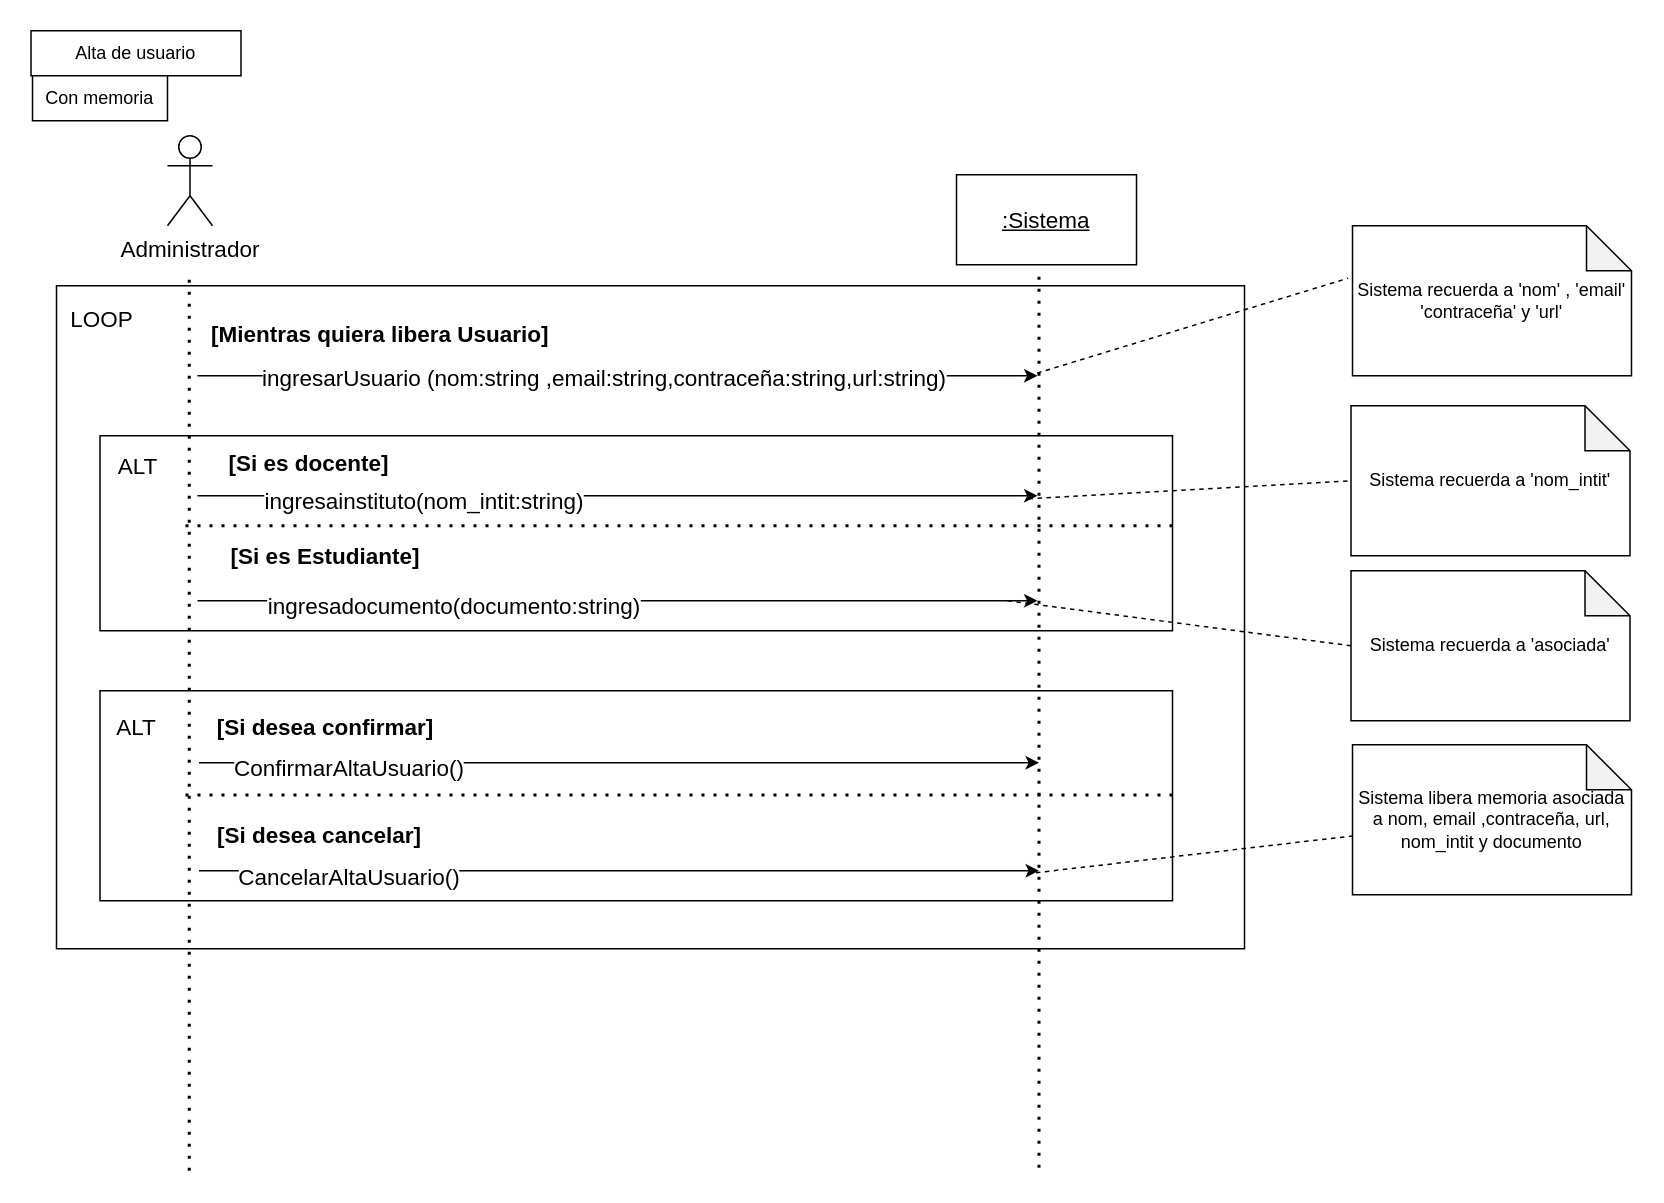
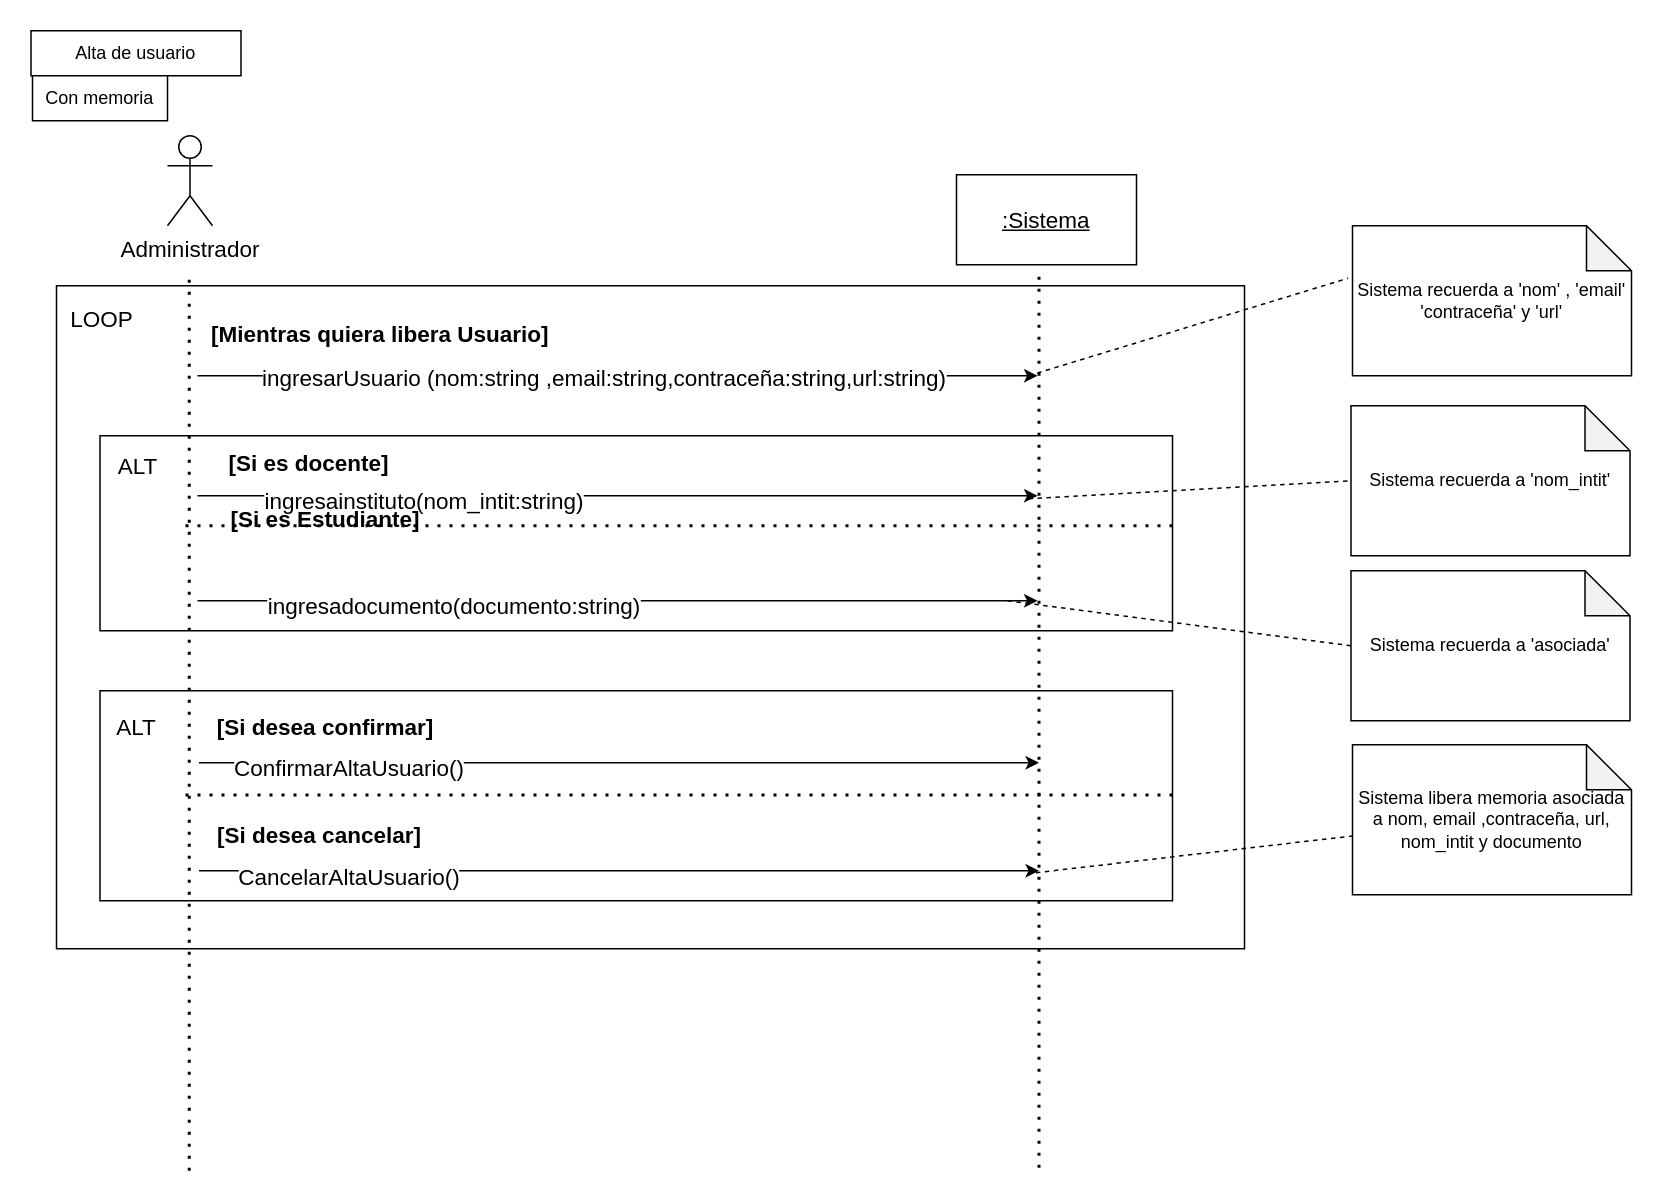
node "[Si es Estudiante]": moved (325, 556) -> (325, 518)
